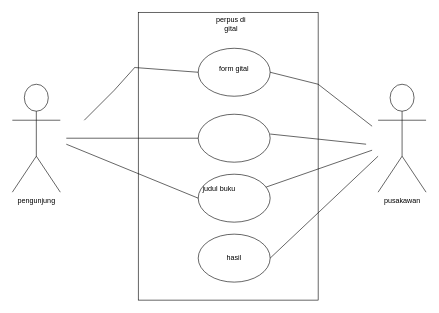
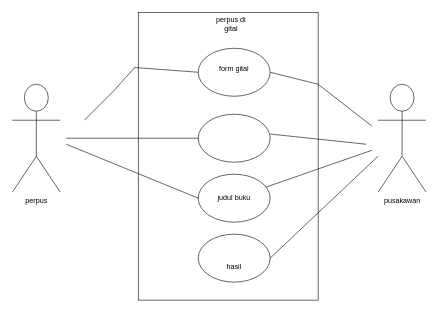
node "judul buku": moved (219, 189) -> (234, 198)
node "pengunjung": label "pengunjung" -> "perpus"
node "hasil": moved (234, 258) -> (234, 267)
